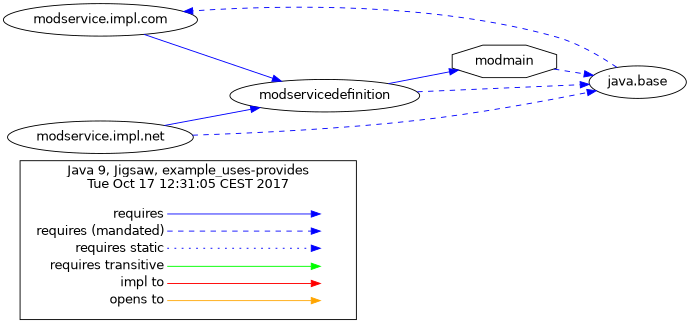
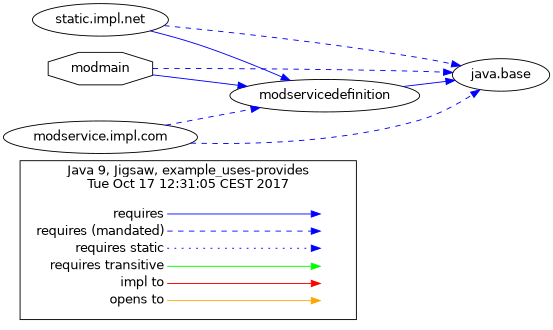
edge "java.base" -> "modservice.impl.com": reversed
edge "modservice.impl.com" -> "modservicedefinition": style solid -> dashed
edge "modservicedefinition" -> "modmain": reversed
edge "modservicedefinition" -> "java.base": style dashed -> solid
node "modservice.impl.net": label "modservice.impl.net" -> "static.impl.net"
